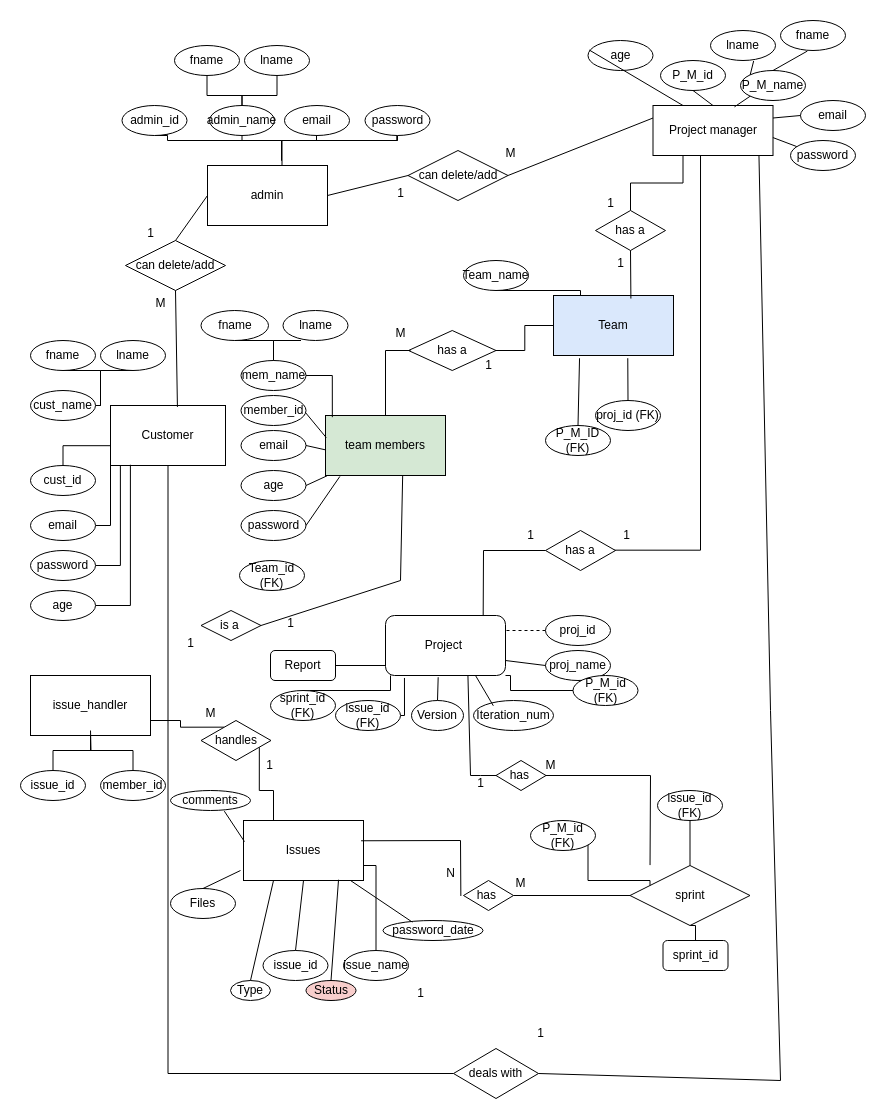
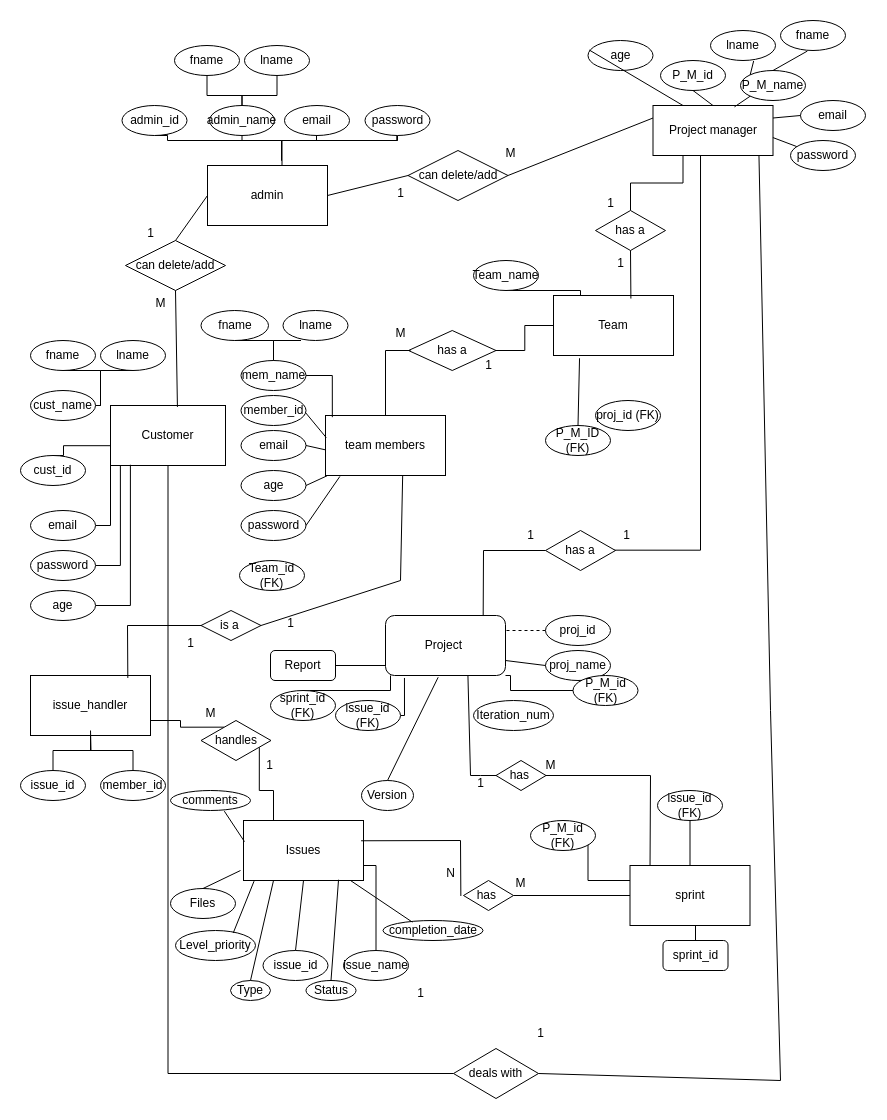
node "Team_name": moved (496, 276) -> (506, 276)
node "Team": fillcolor #dae8fc -> #ffffff
edge "Team" -- "proj_id (FK)": removed
node "team members": fillcolor #d5e8d4 -> #ffffff
node "cust_id": moved (63, 481) -> (53, 471)
edge "is a" -- "issue_handler": added
edge "Project" -- "Iteration_num": removed
node "Version": moved (438, 716) -> (388, 796)
node "sprint": shape diamond -> rectangle
edge "Issues" -- "Level_priority": added
node "password_date": label "password_date" -> "completion_date"
node "Level_priority": added
node "Status": fillcolor #f8cecc -> #ffffff
